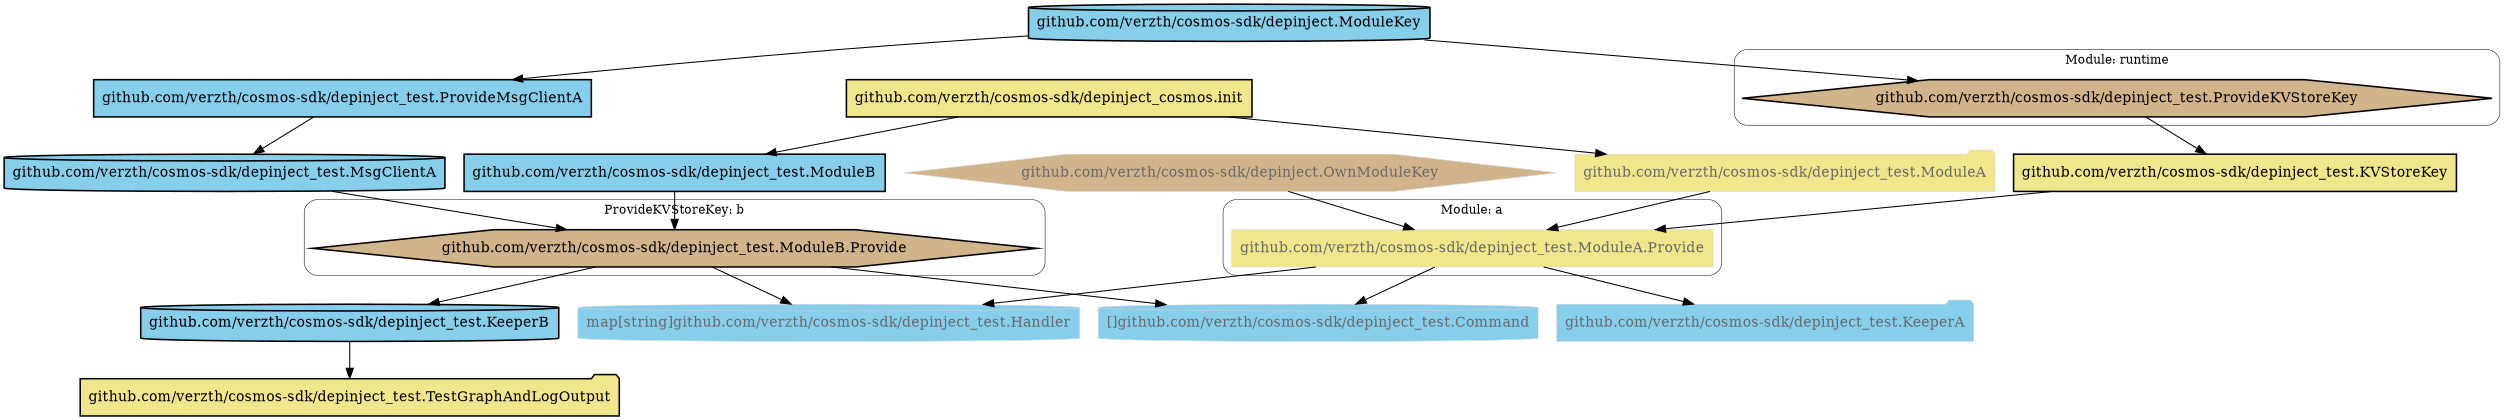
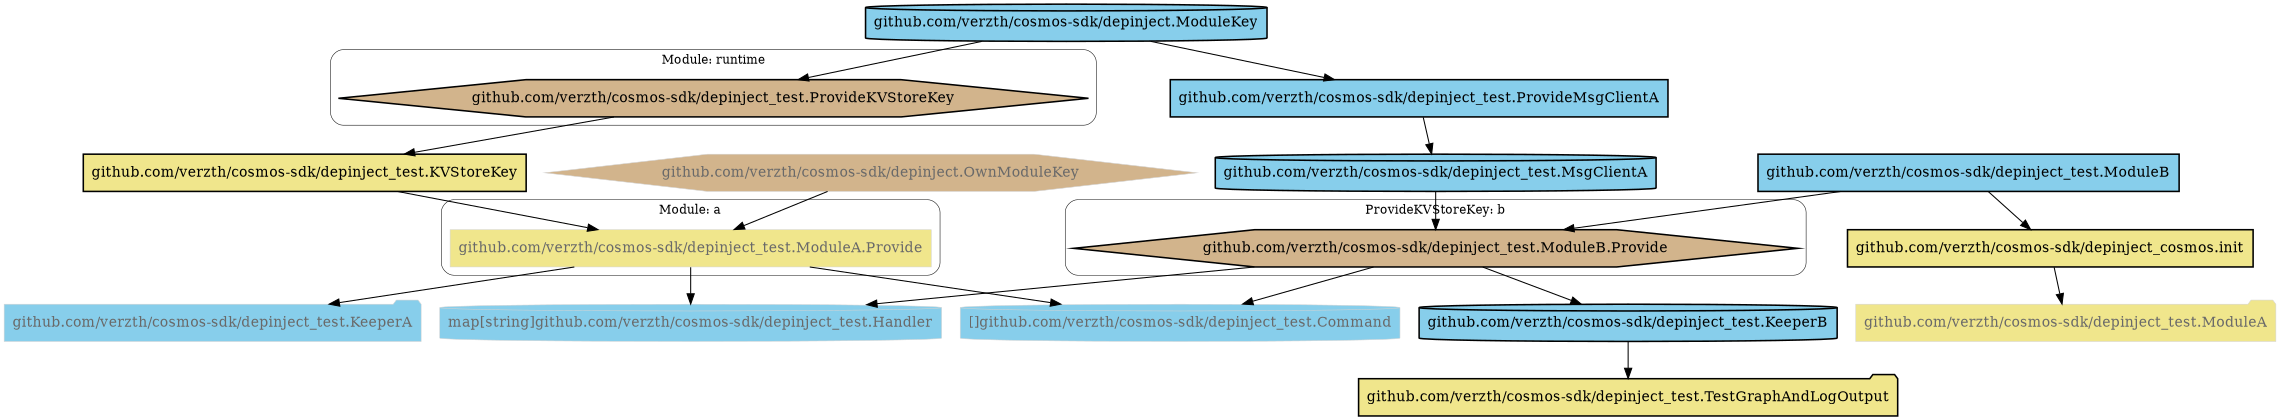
edge "github.com/verzth/cosmos-sdk/depinject_cosmos.init" -> "github.com/verzth/cosmos-sdk/depinject_test.ModuleB": reversed
edge "github.com/verzth/cosmos-sdk/depinject_test.ModuleA" -> "github.com/verzth/cosmos-sdk/depinject_test.ModuleA.Provide": removed
